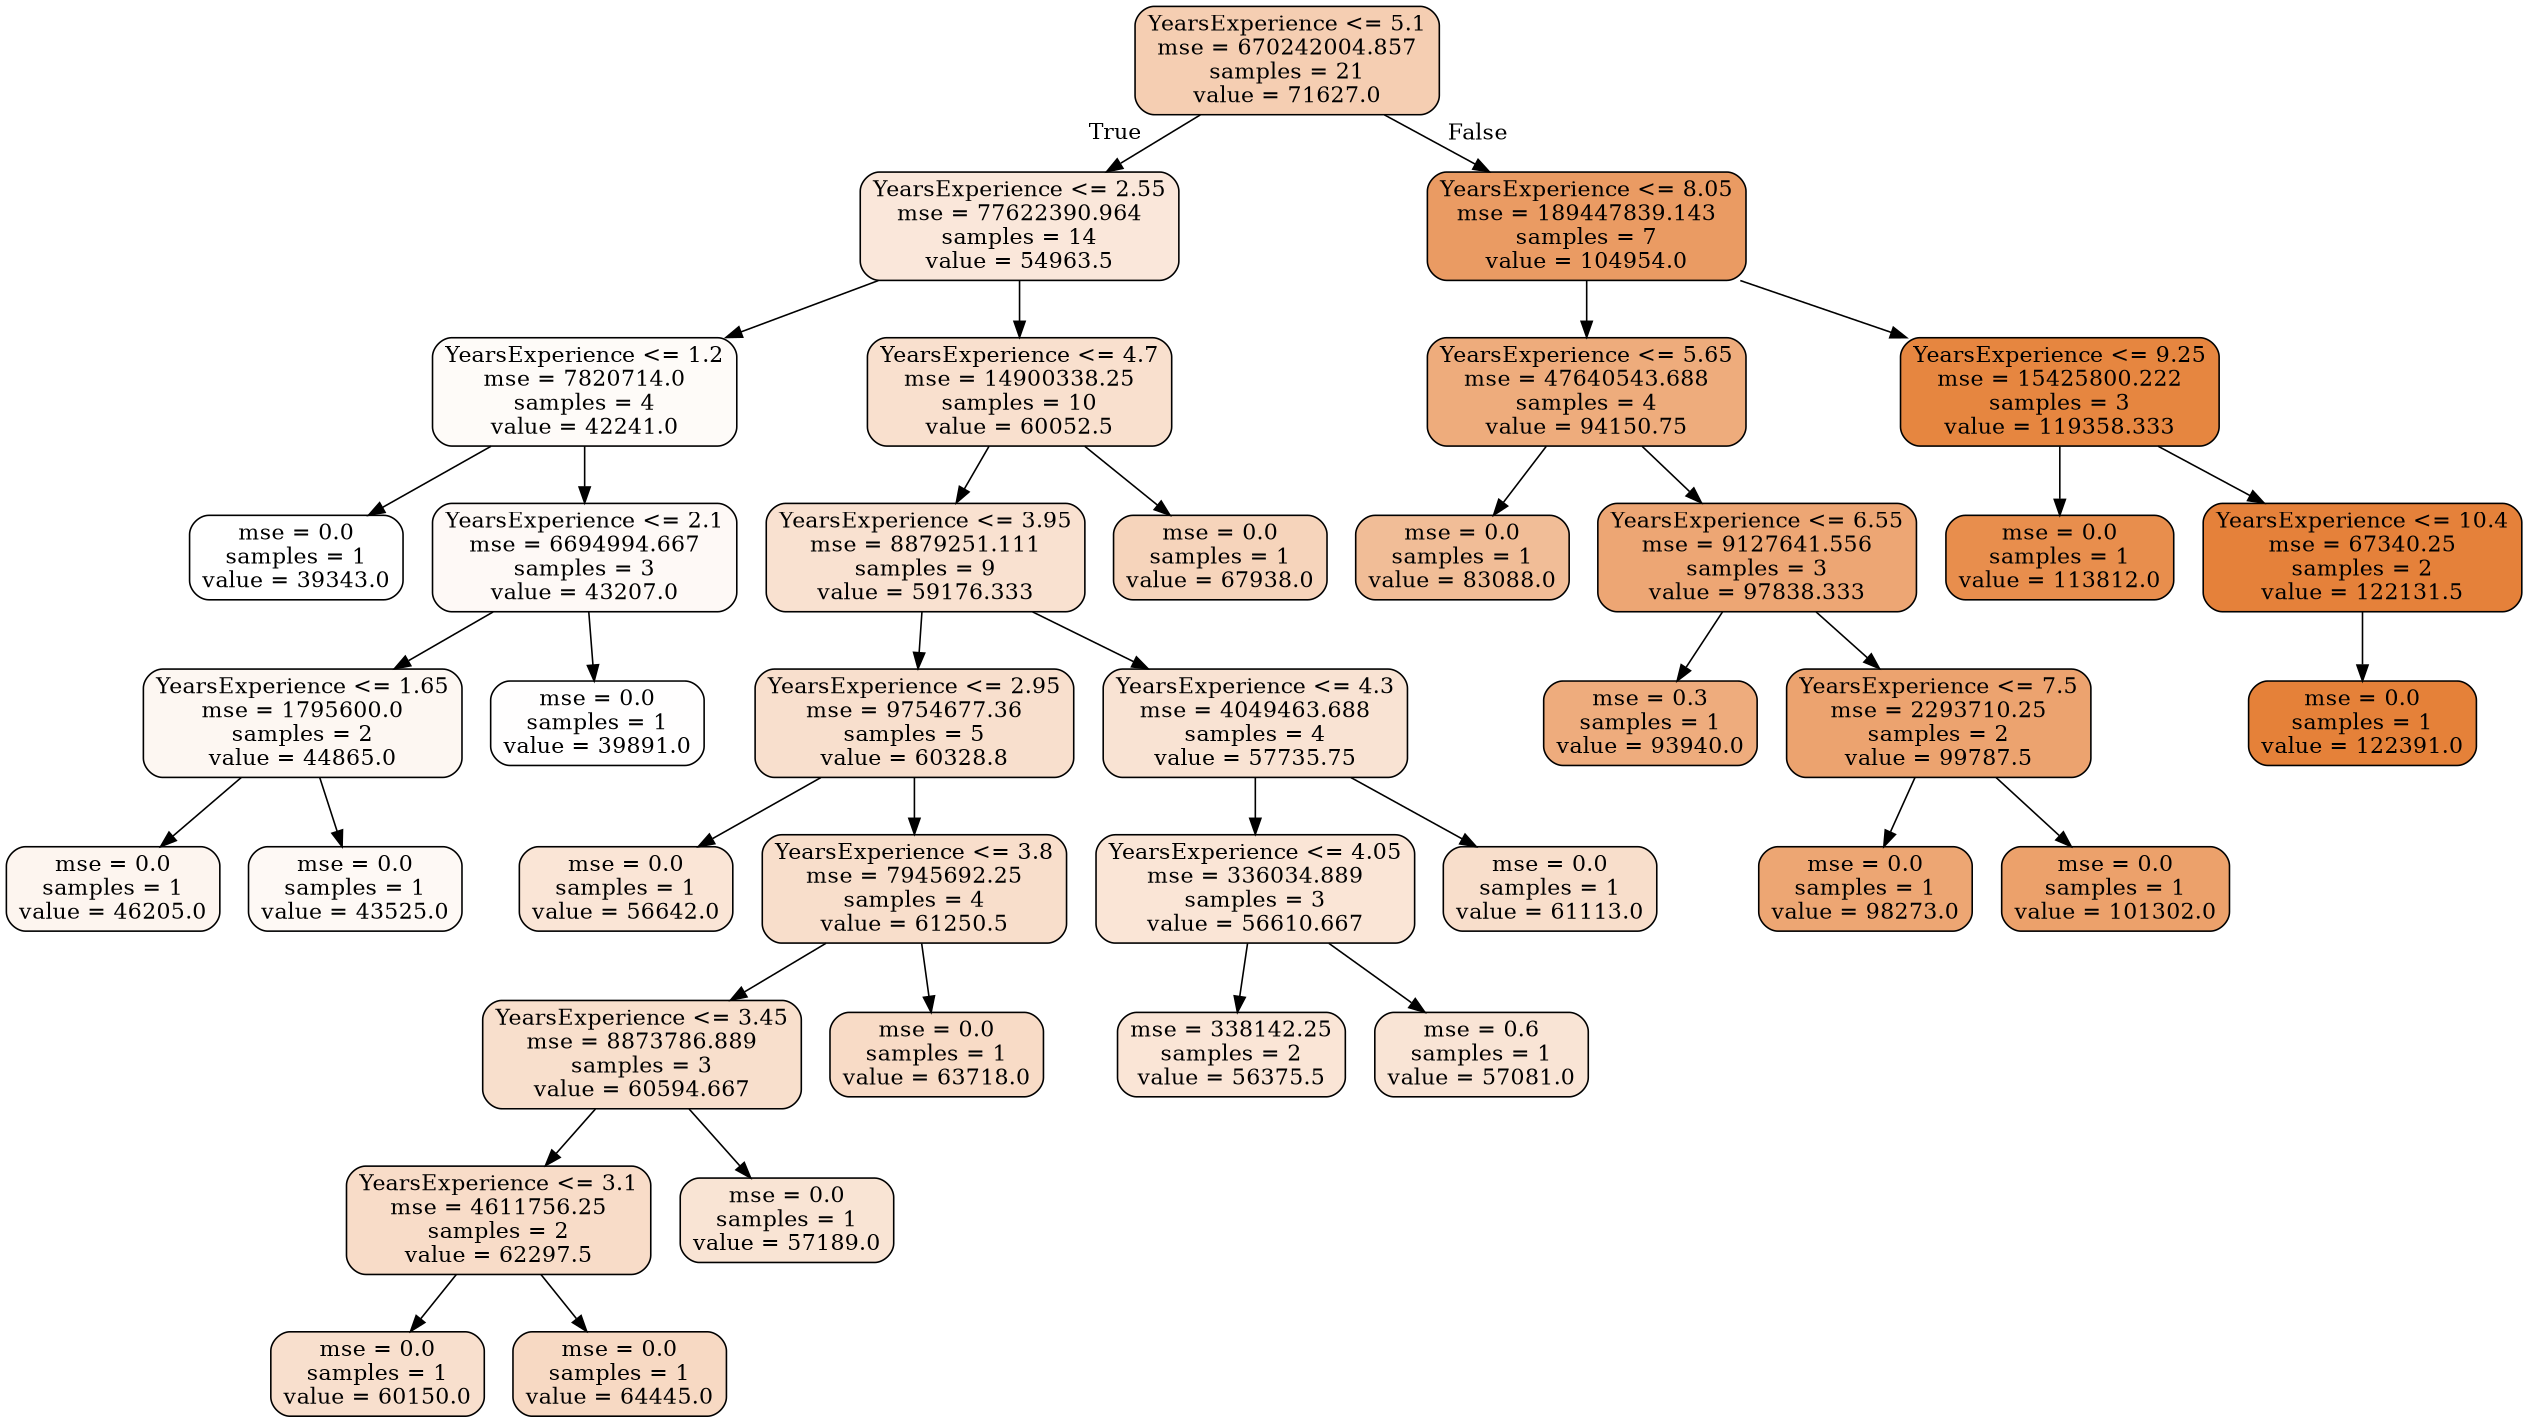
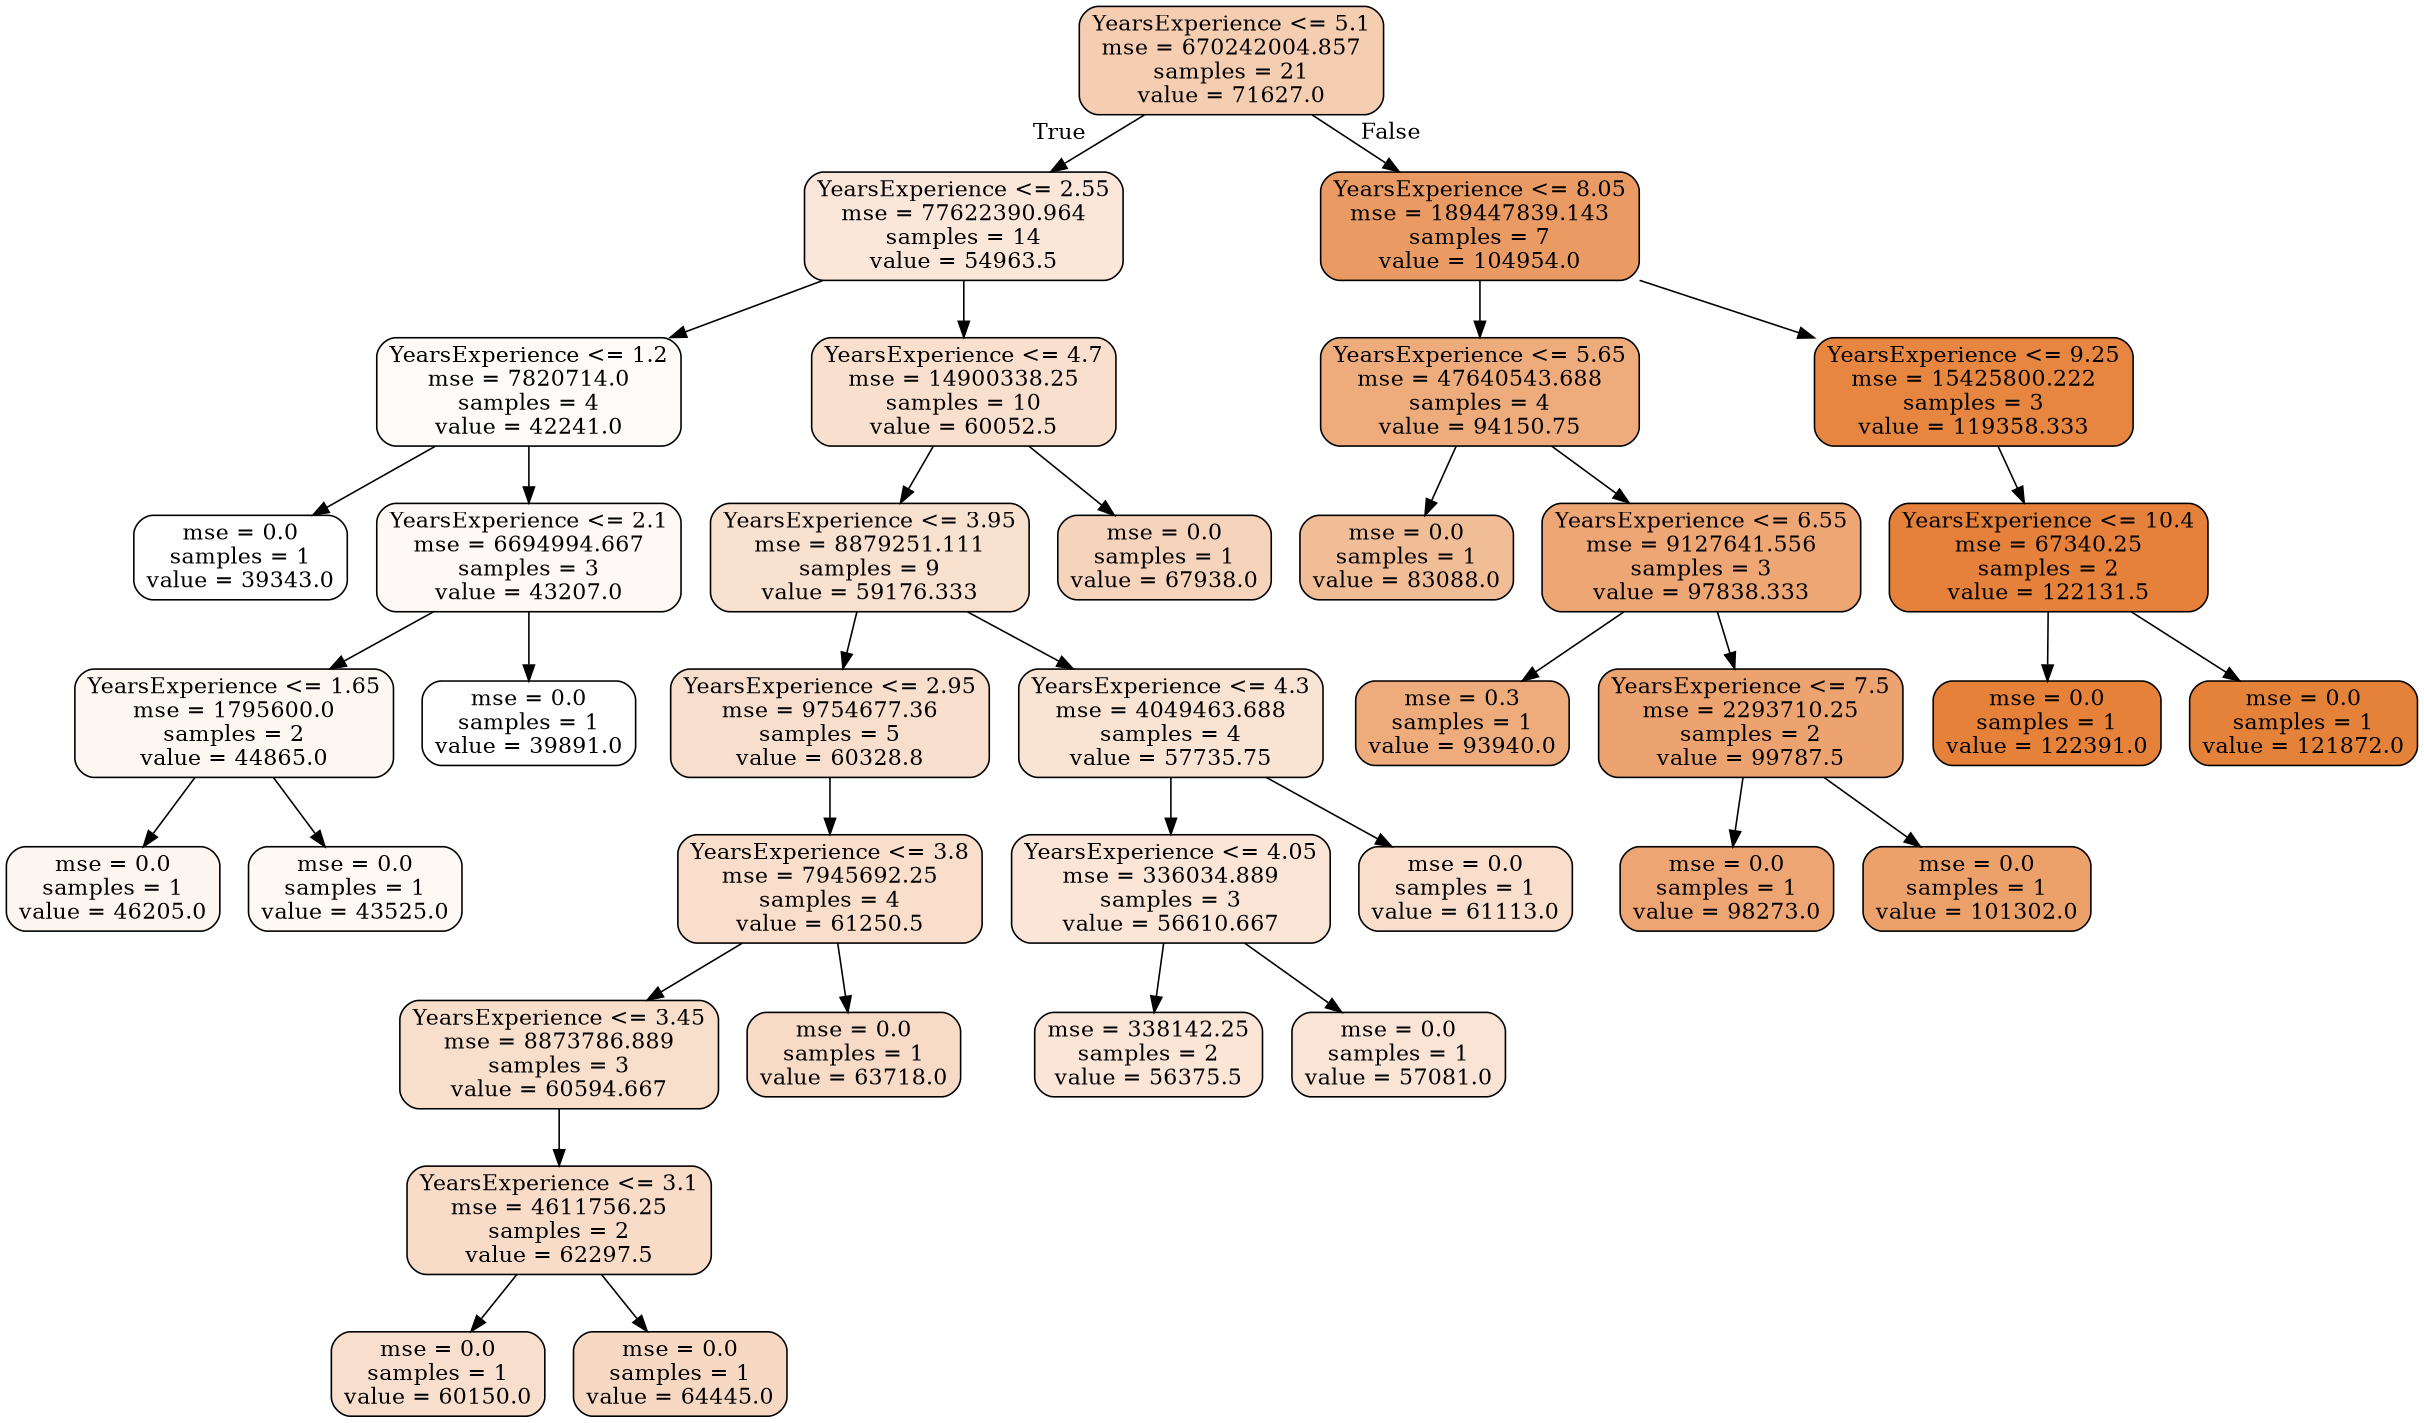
node "mse = 0.0 samples = 1 value = 113812.0": removed
node "mse = 0.0 samples = 1 value = 121872.0": added
node "mse = 0.0 samples = 1 value = 56642.0": removed
node "mse = 0.6 samples = 1 value = 57081.0": label "mse = 0.6 samples = 1 value = 57081.0" -> "mse = 0.0 samples = 1 value = 57081.0"
node "mse = 0.0 samples = 1 value = 57189.0": removed
